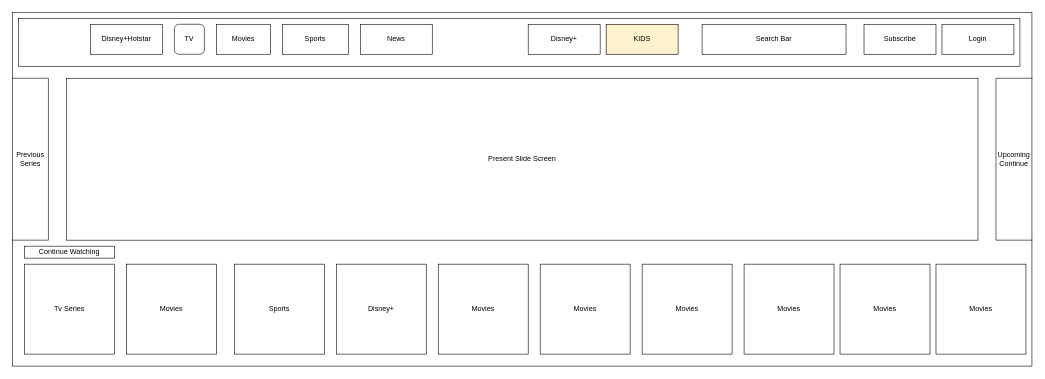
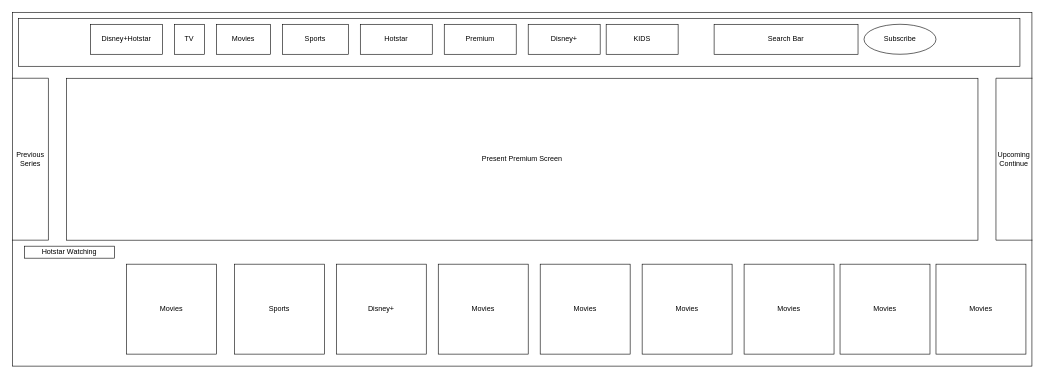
node "TV": shape rounded rectangle -> rectangle
node "News": label "News" -> "Hotstar"
node "Premium": added
node "KIDS": fillcolor #fff2cc -> #ffffff
node "Search Bar": moved (774, 39) -> (786, 39)
node "Subscribe": shape rectangle -> ellipse
node "Login": removed
node "Present Slide Screen": label "Present Slide Screen" -> "Present Premium Screen"
node "Continue Watching": label "Continue Watching" -> "Hotstar Watching"
node "Tv Series": removed
